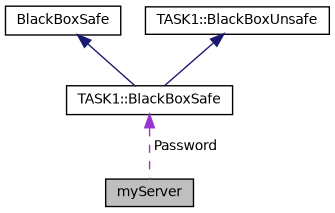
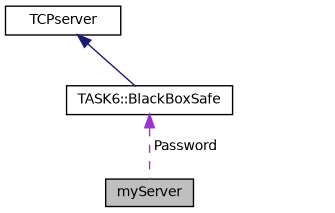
node "BlackBoxSafe": label "BlackBoxSafe" -> "TCPserver"
node "TASK1::BlackBoxUnsafe": removed
node "TASK1::BlackBoxSafe": label "TASK1::BlackBoxSafe" -> "TASK6::BlackBoxSafe"
